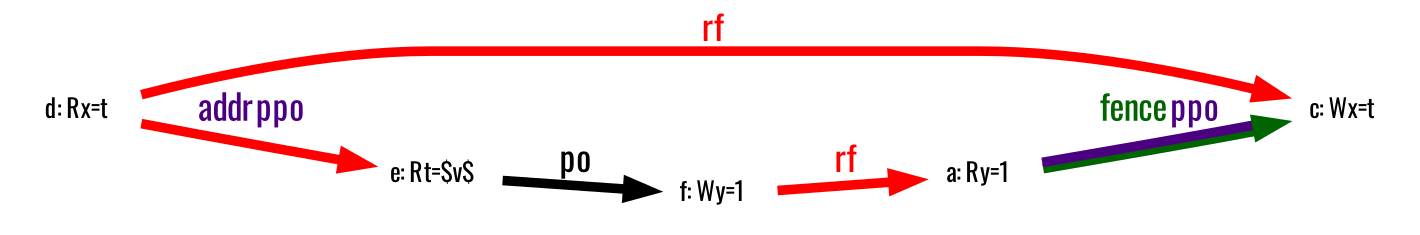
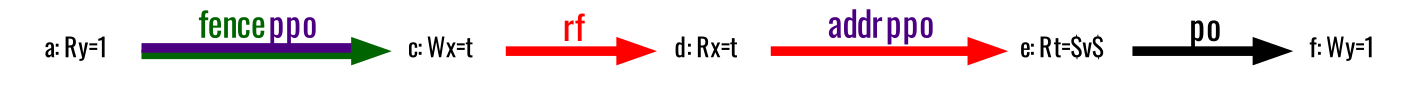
edge "d: Rx=t" -> "c: Wx=t": reversed
edge "f: Wy=1" -> "a: Ry=1": removed, label "rf"
